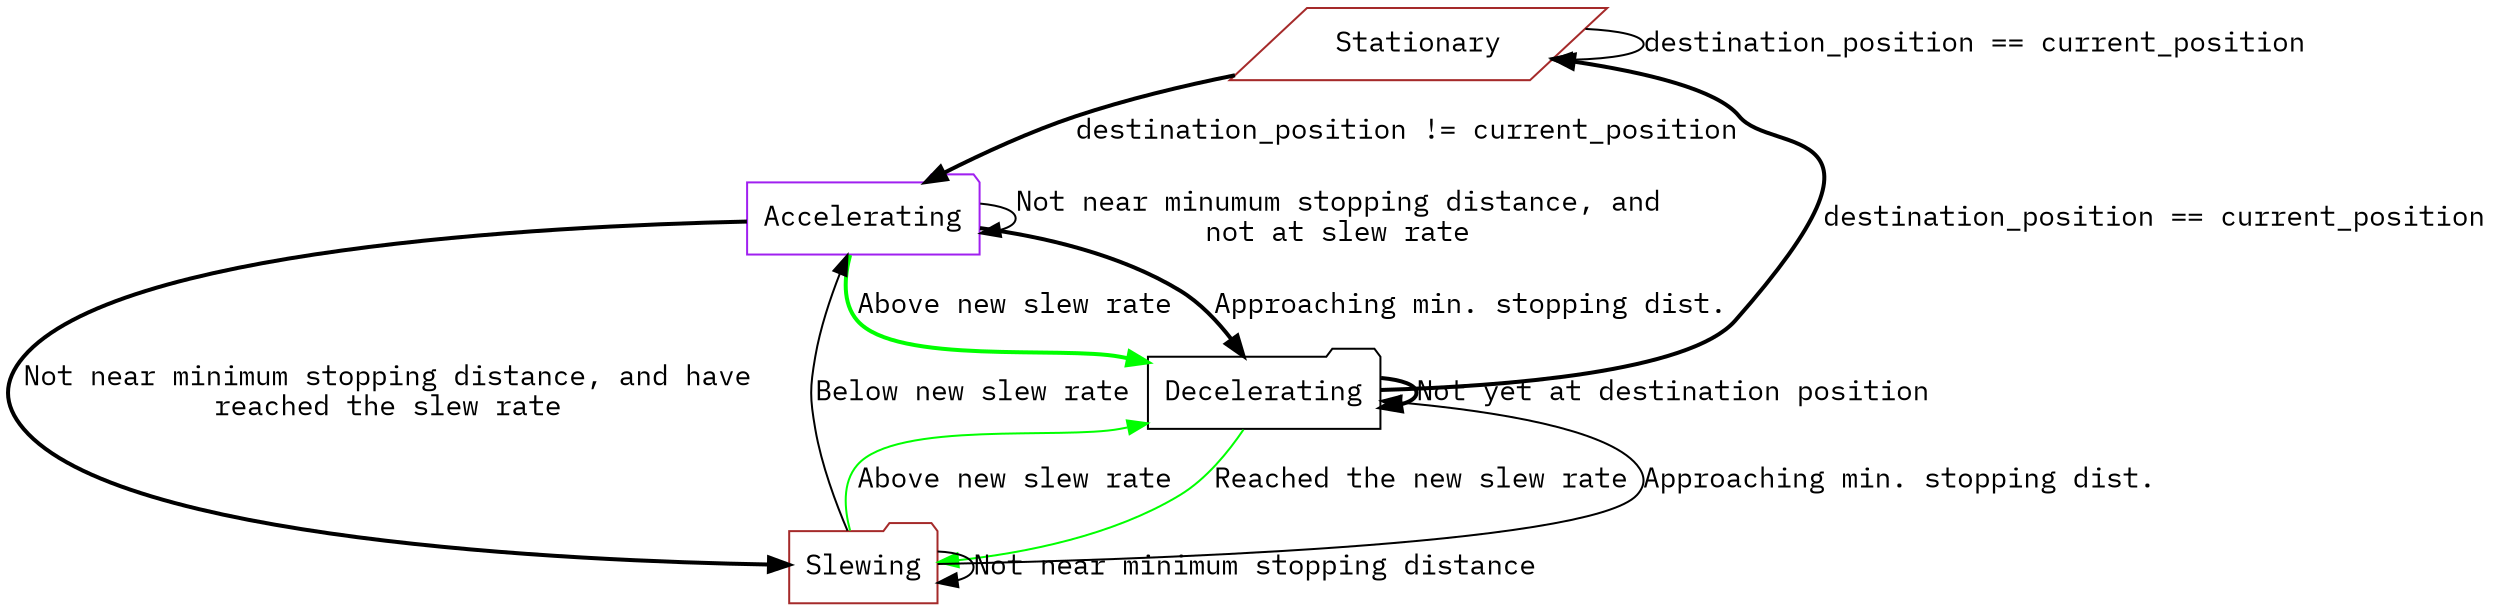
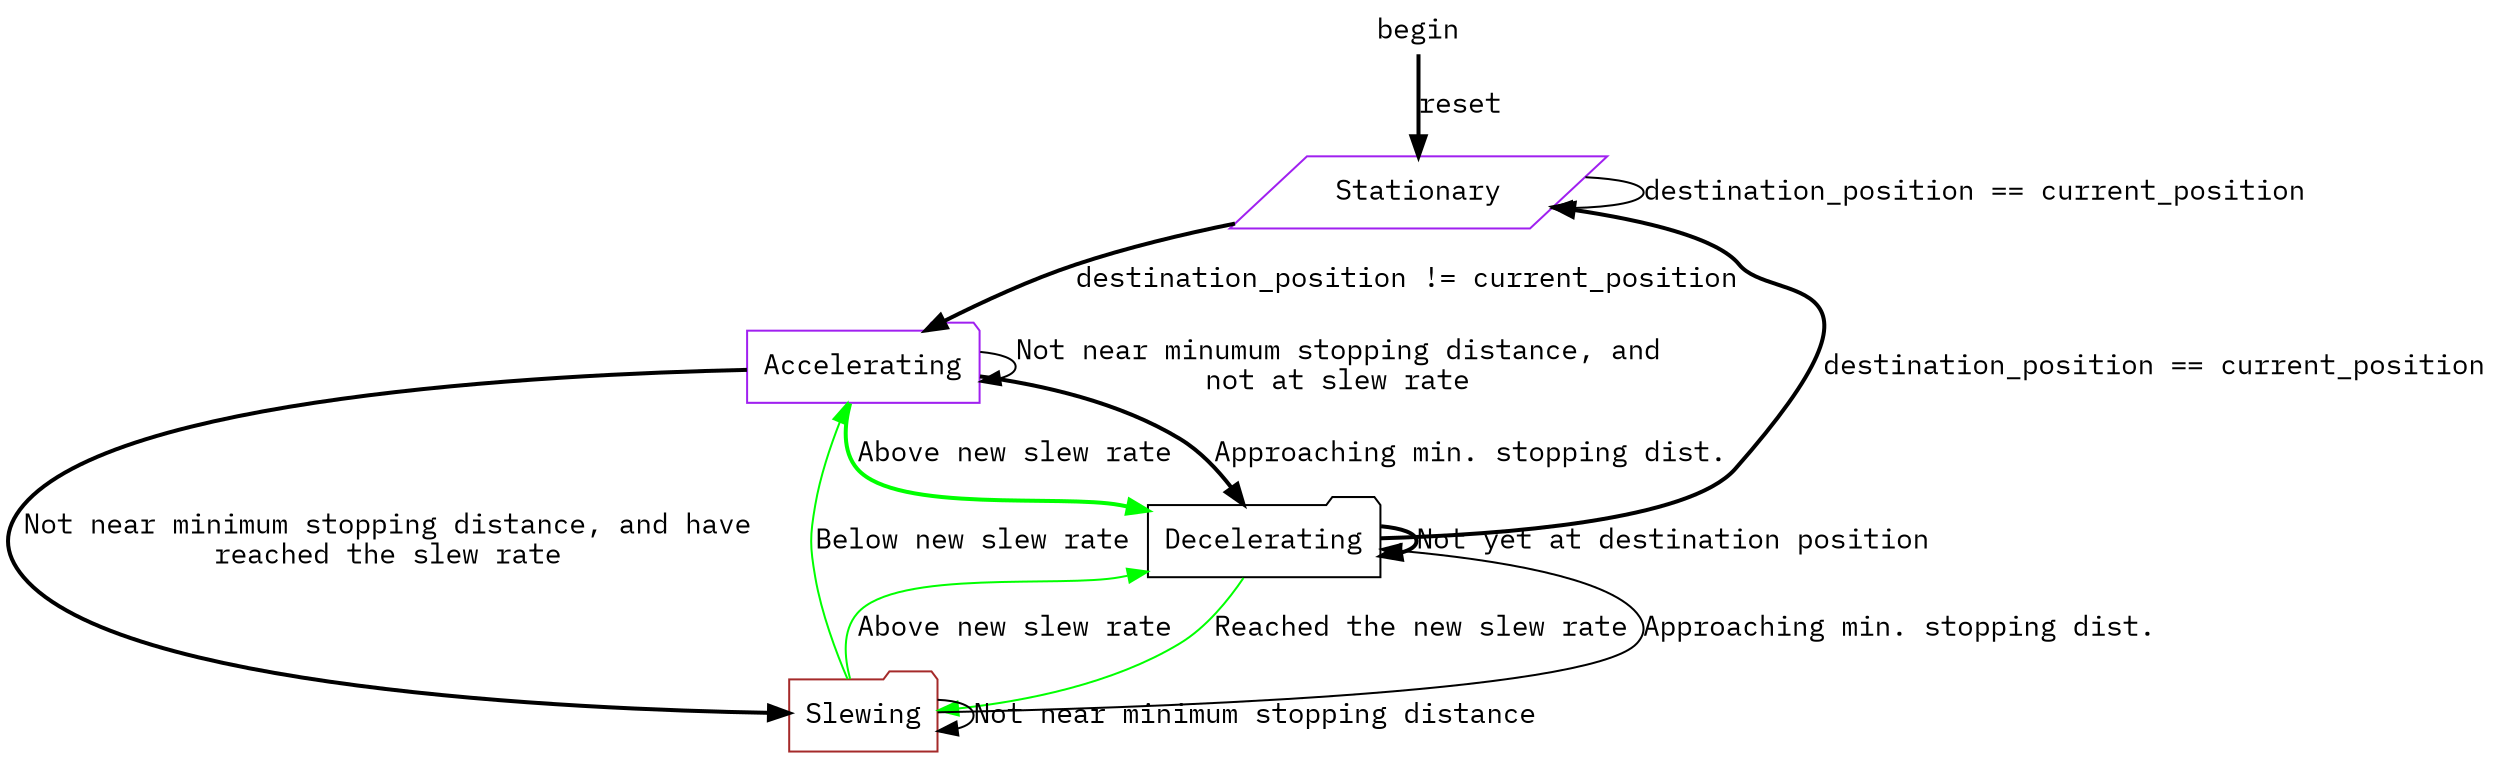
node "begin": added
node "Stationary": color brown -> purple
edge "Slewing" -> "Accelerating": color black -> green
